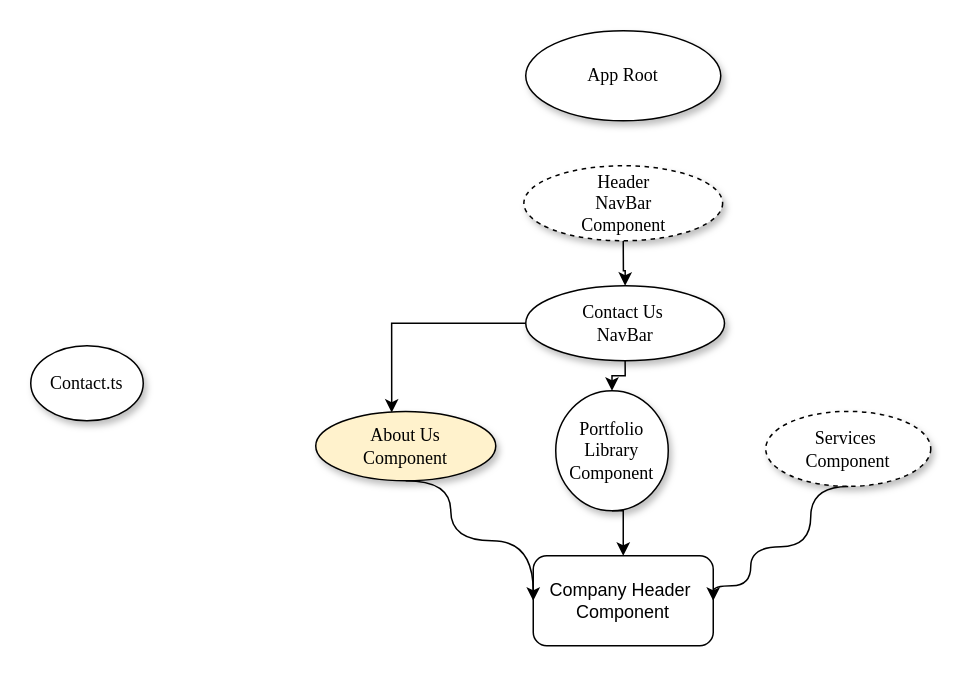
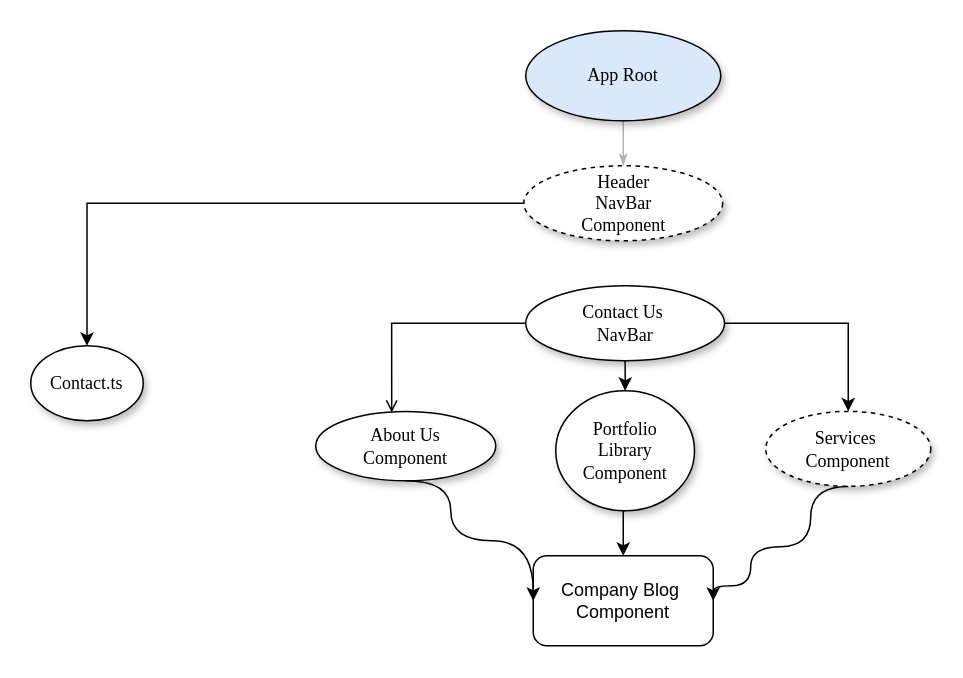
node "App Root": fillcolor #ffffff -> #dae8fc
edge "App Root" -> "Header NavBar Component": added
edge "Header NavBar Component" -> "Contact Us NavBar": now "Header NavBar Component" -> "Contact.ts"
edge "Contact Us NavBar" -> "Services Component": added
edge "Contact Us NavBar" -> "About Us Component": arrowhead classic -> open
node "About Us Component": fillcolor #fff2cc -> #ffffff
node "Portfolio Library Component": size 113x120 -> 139x120
node "Company Header Component": label "Company Header Component" -> "Company Blog Component"
